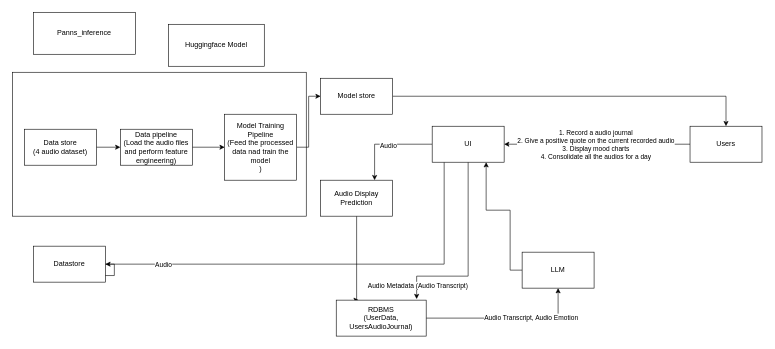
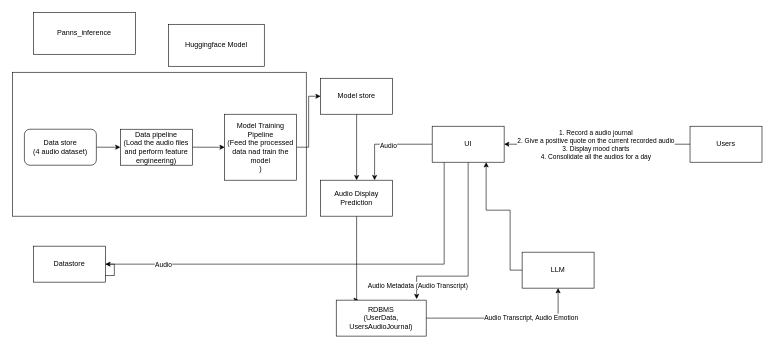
edge "Model store" -> "Users": now "Model store" -> "Audio Display Prediction"
node "Data store (4 audio dataset)": shape rectangle -> rounded rectangle
